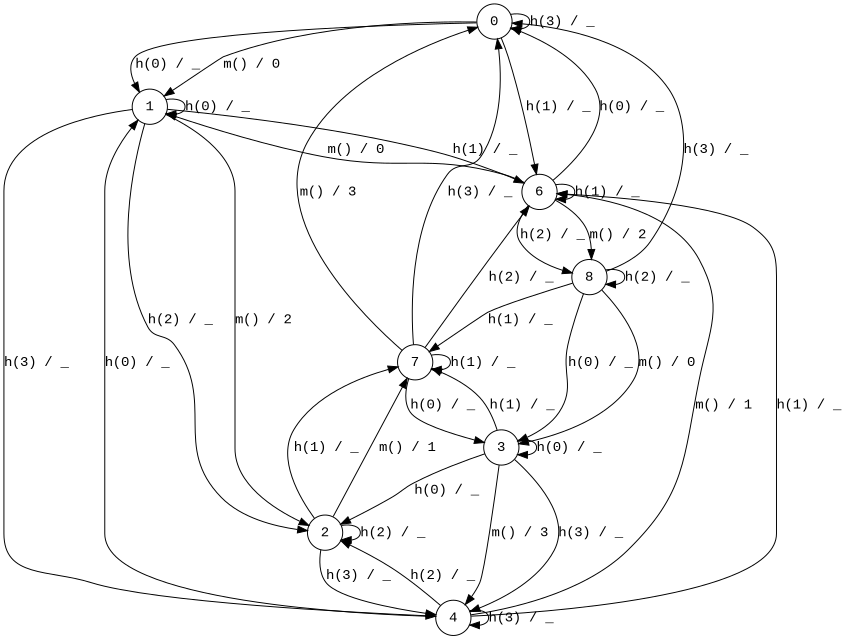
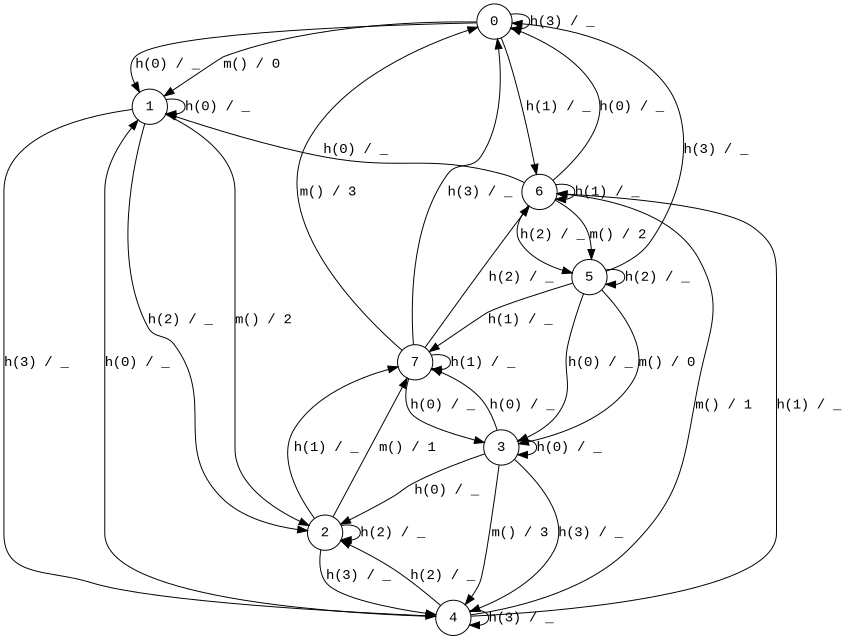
edge "1" -> "6": removed, label "h(1) / _"
edge "6" -> "1": label "m() / 0" -> "h(0) / _"
node "8": label "8" -> "5"
edge "3" -> "7": label "h(1) / _" -> "h(0) / _"
